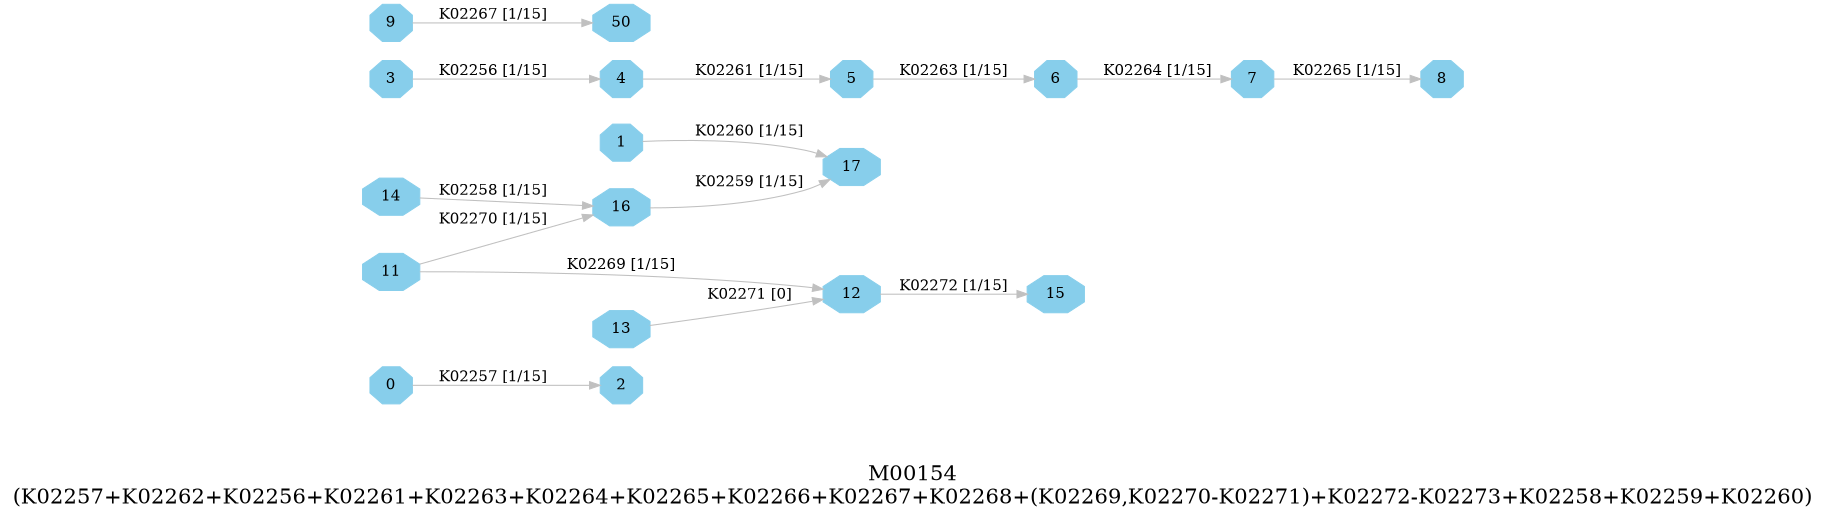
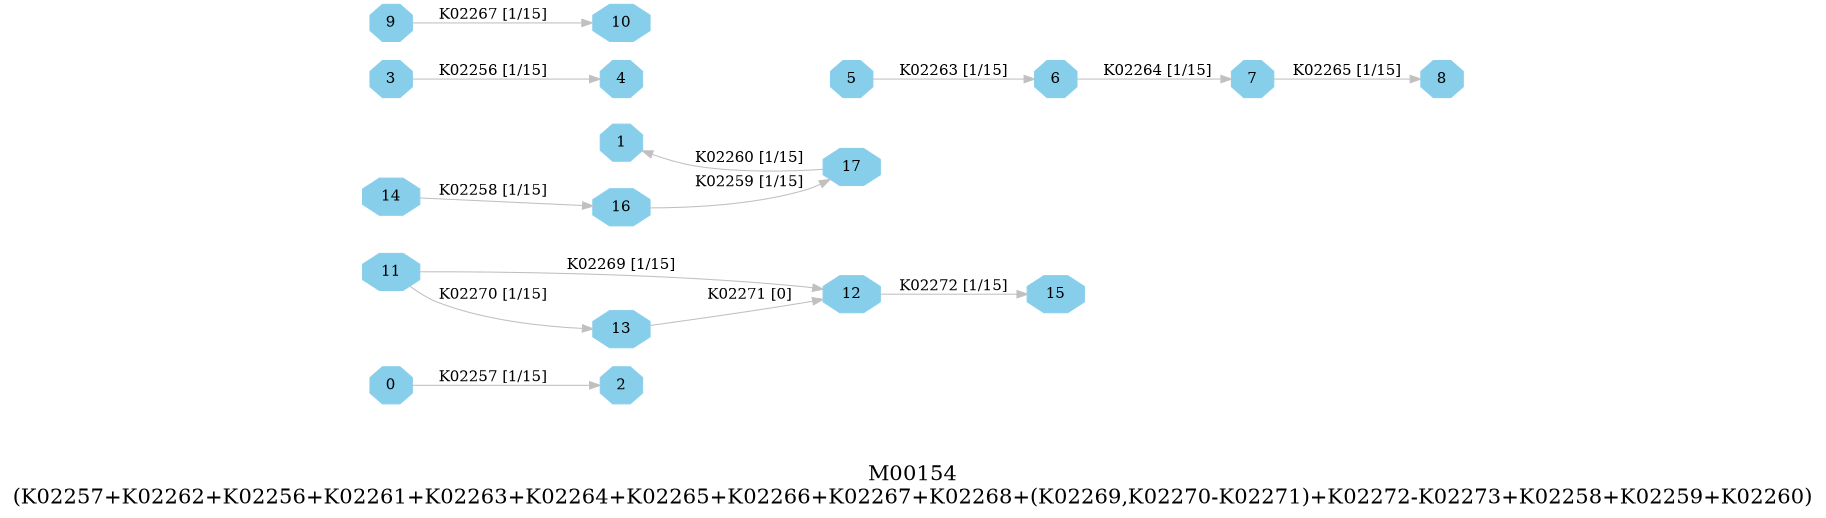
node "50": label "50" -> "10"
edge "4" -> "5": removed, label "K02261 [1/15]"
edge "1" -> "17": reversed
edge "11" -> "16": now "11" -> "13"
